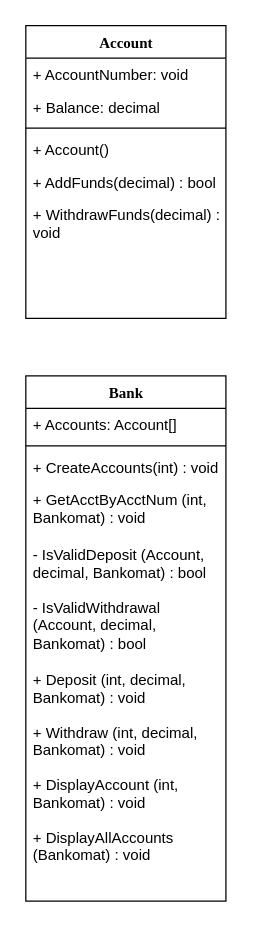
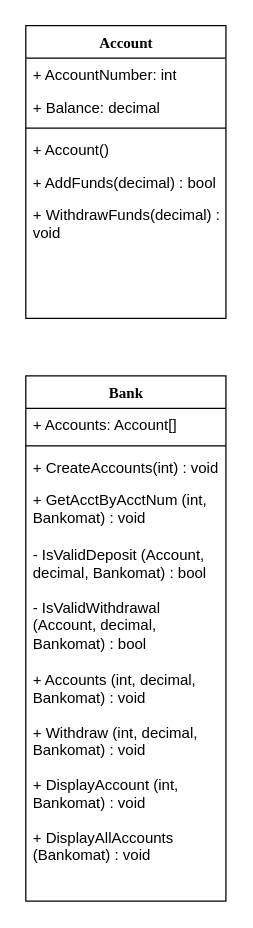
node "+ AccountNumber: void": label "+ AccountNumber: void" -> "+ AccountNumber: int"
node "+ Deposit (int, decimal, Bankomat) : void": label "+ Deposit (int, decimal, Bankomat) : void" -> "+ Accounts (int, decimal, Bankomat) : void"
